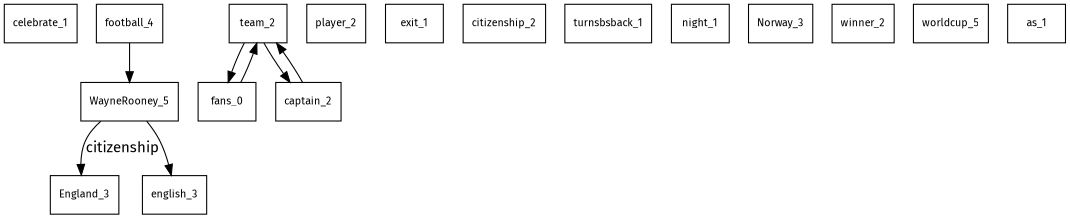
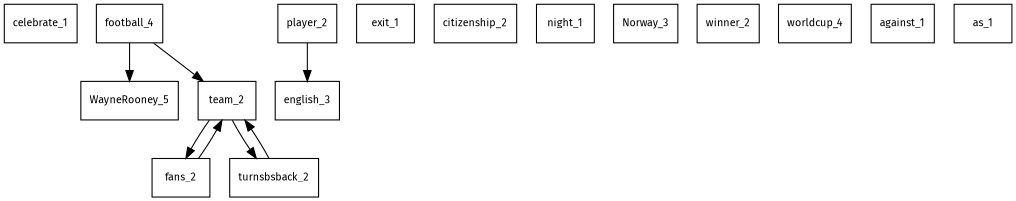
node "turnsbsback_1": removed
node "against_1": added
node "worldcup_5": label "worldcup_5" -> "worldcup_4"
edge "football_4" -> "team_2": added
node "fans_0": label "fans_0" -> "fans_2"
node "captain_2": label "captain_2" -> "turnsbsback_2"
edge "WayneRooney_5" -> "english_3": now "player_2" -> "english_3"
node "England_3": removed
